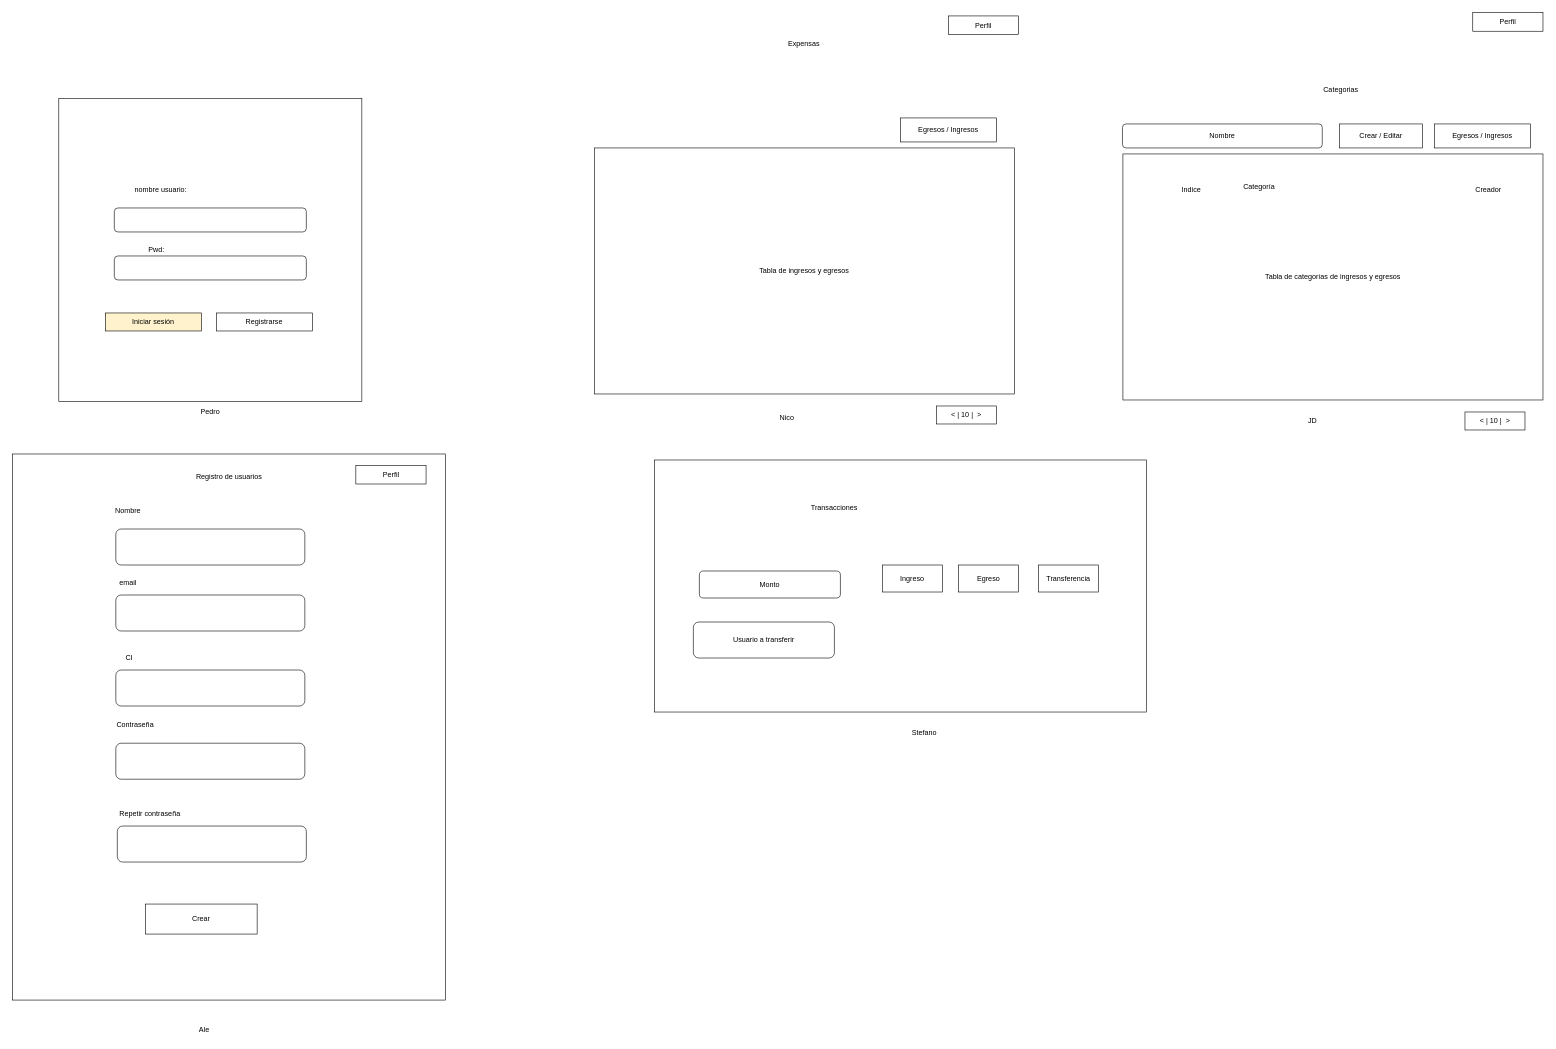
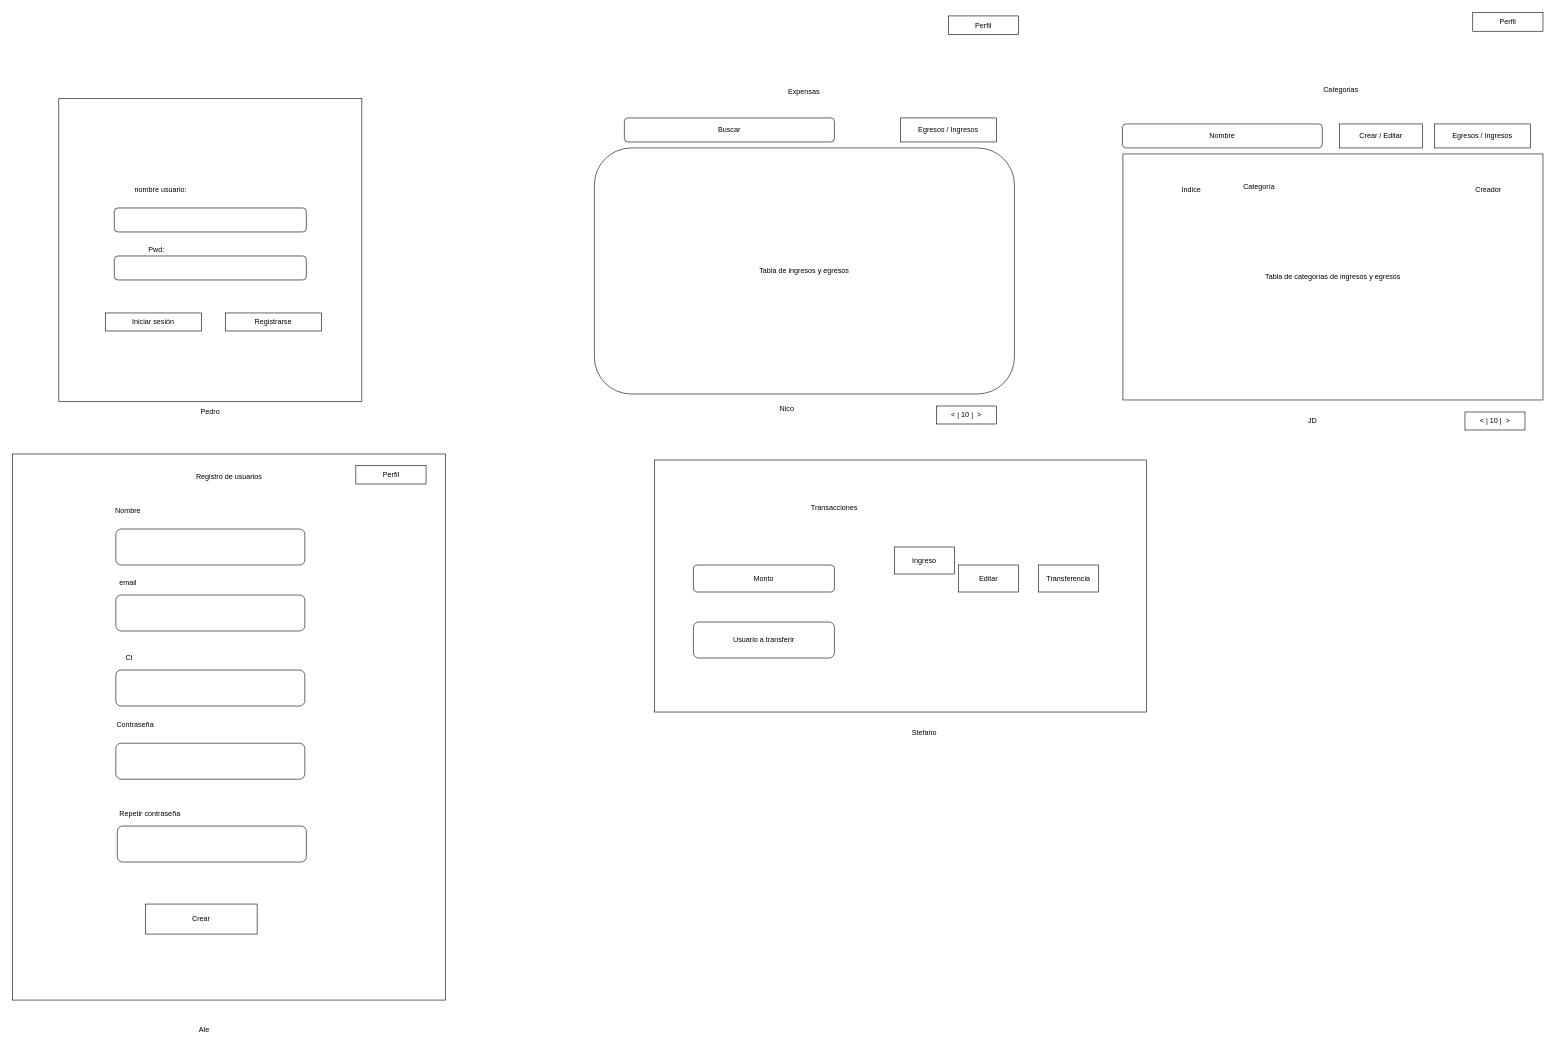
node "Expensas": moved (808, 44) -> (808, 92)
node "Buscar": added
node "Tabla de ingresos y egresos": shape rectangle -> rounded rectangle
node "Iniciar sesión": fillcolor #fff2cc -> #ffffff
node "Registrarse": moved (264, 322) -> (273, 322)
node "Nico": moved (787, 418) -> (787, 409)
node "Ingreso": moved (912, 578) -> (924, 560)
node "Egreso": label "Egreso" -> "Editar"
node "Monto": moved (770, 584) -> (764, 578)
